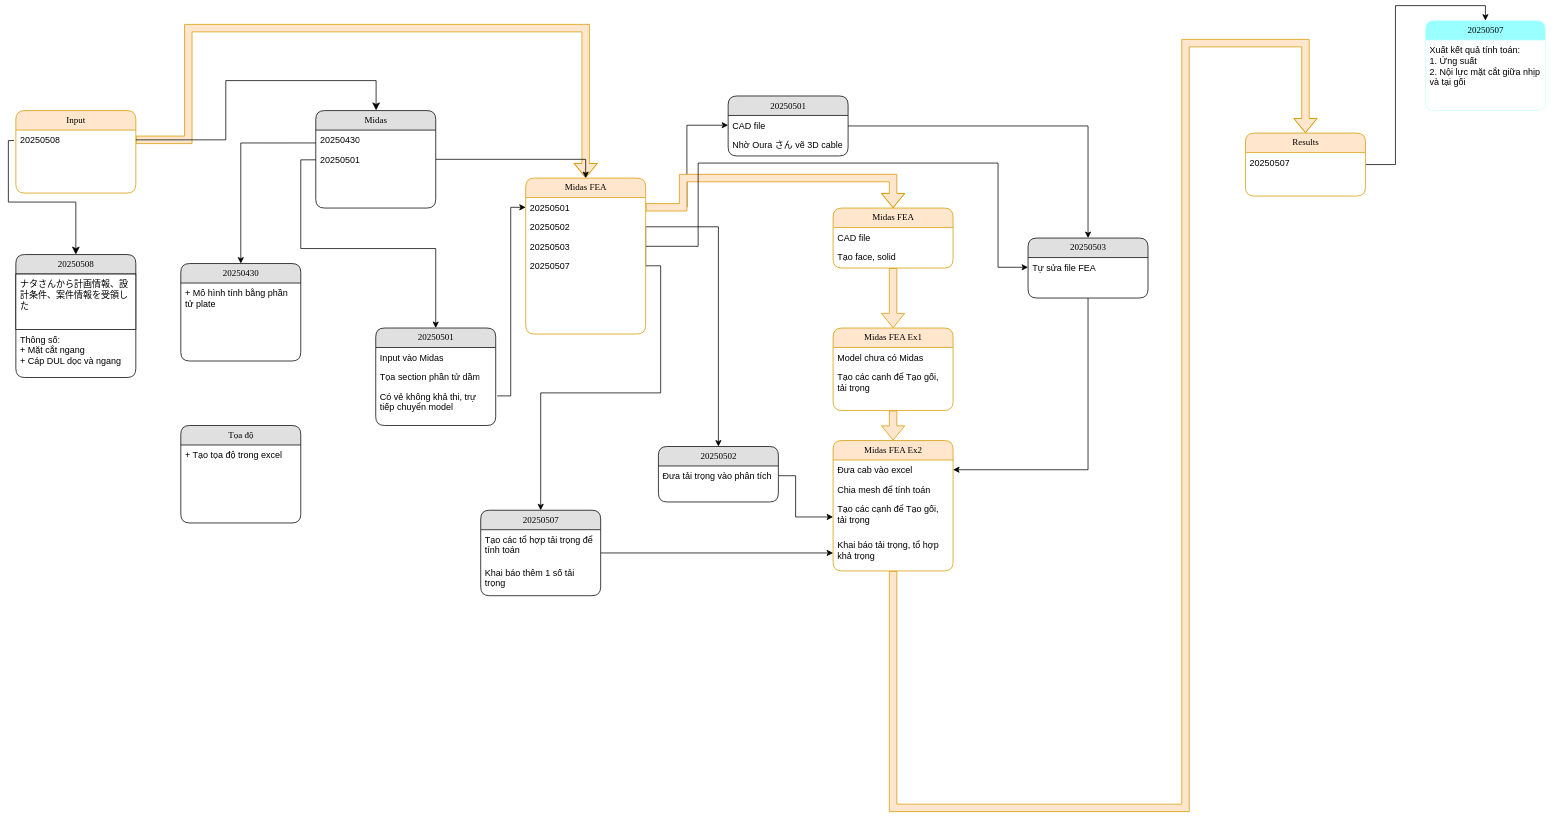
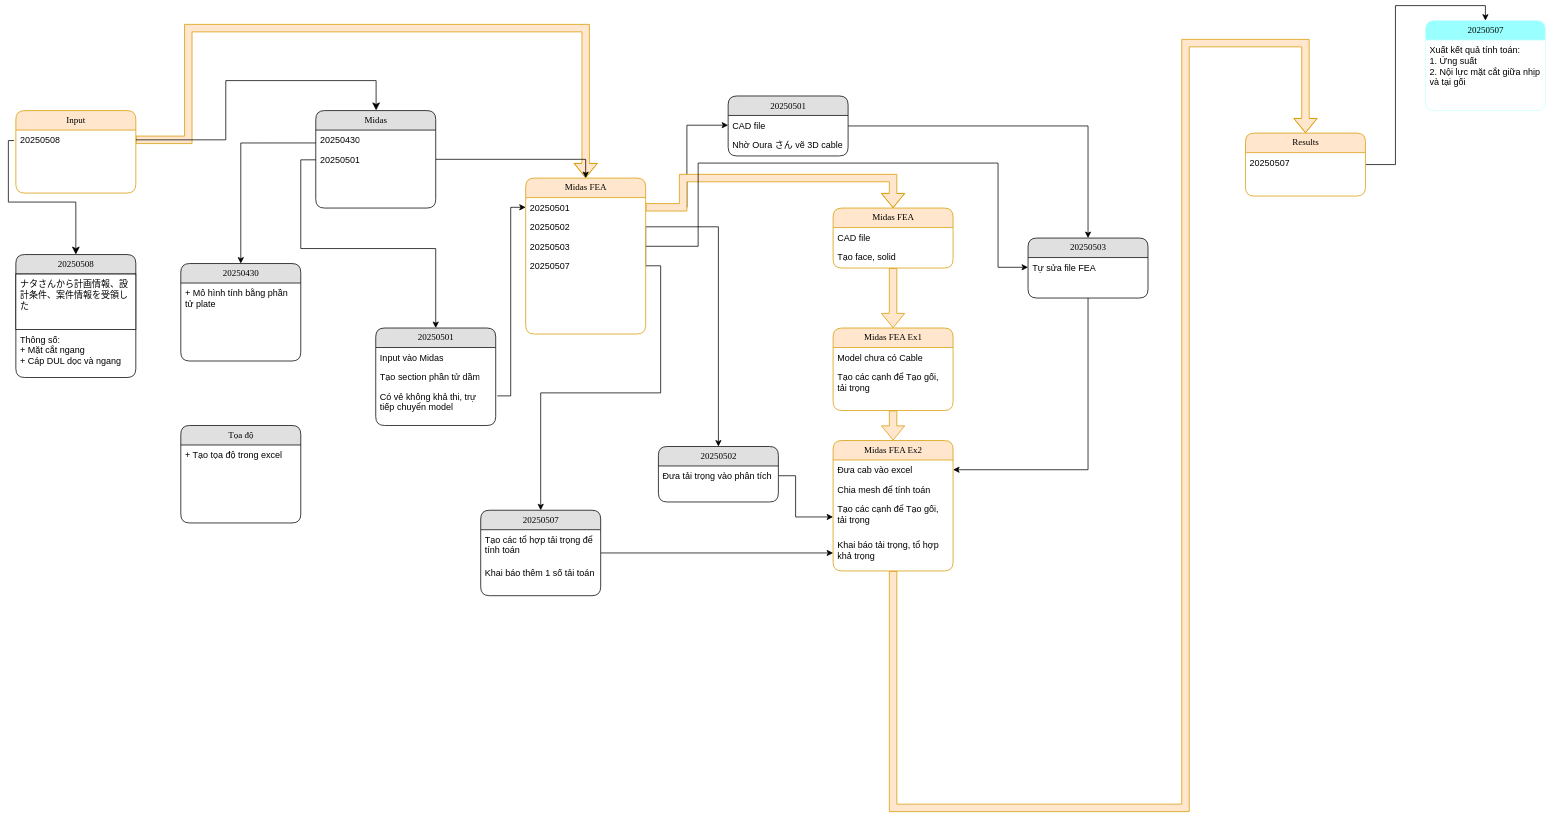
node "Model chưa có Midas": label "Model chưa có Midas" -> "Model chưa có Cable"
node "Tọa section phần tử dầm": label "Tọa section phần tử dầm" -> "Tạo section phần tử dầm"
node "Khai báo thêm 1 số tải trọng": label "Khai báo thêm 1 số tải trọng" -> "Khai báo thêm 1 số tải toán"
